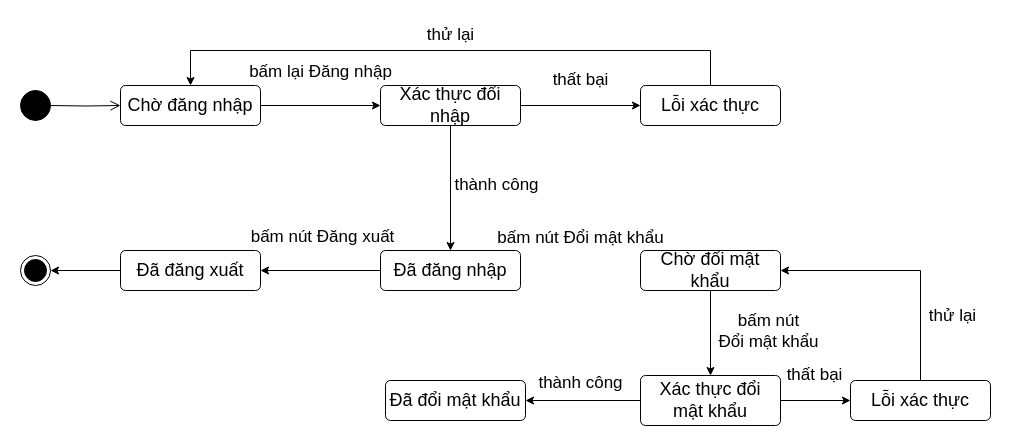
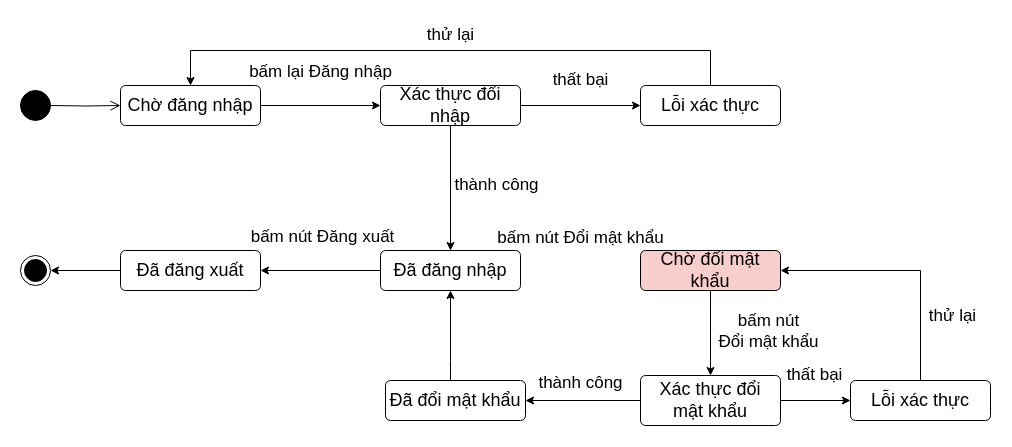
node "Chờ đổi mật khẩu": fillcolor #ffffff -> #f8cecc
edge "Đã đổi mật khẩu" -> "Đã đăng nhập": added
